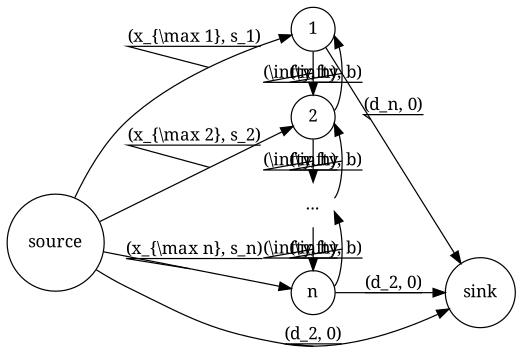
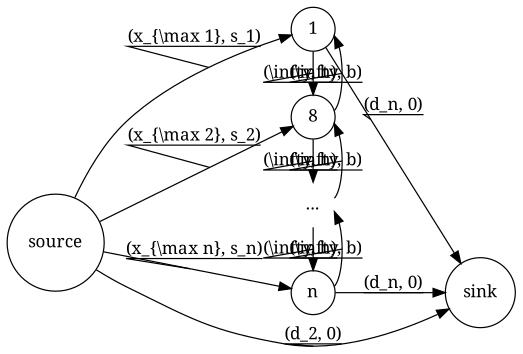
node "2": label "2" -> "8"
edge "n" -> "sink": label "(d_2, 0)" -> "(d_n, 0)"
